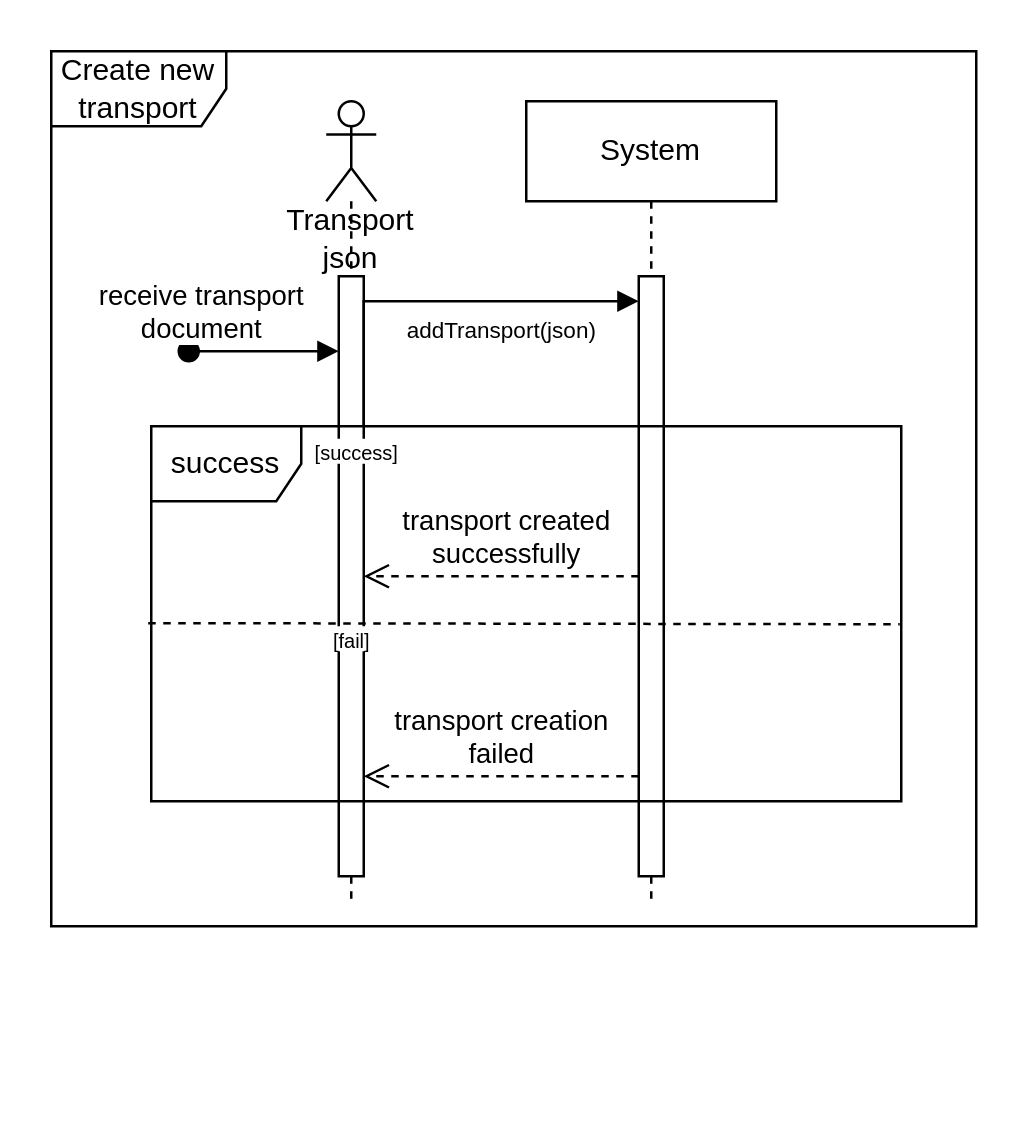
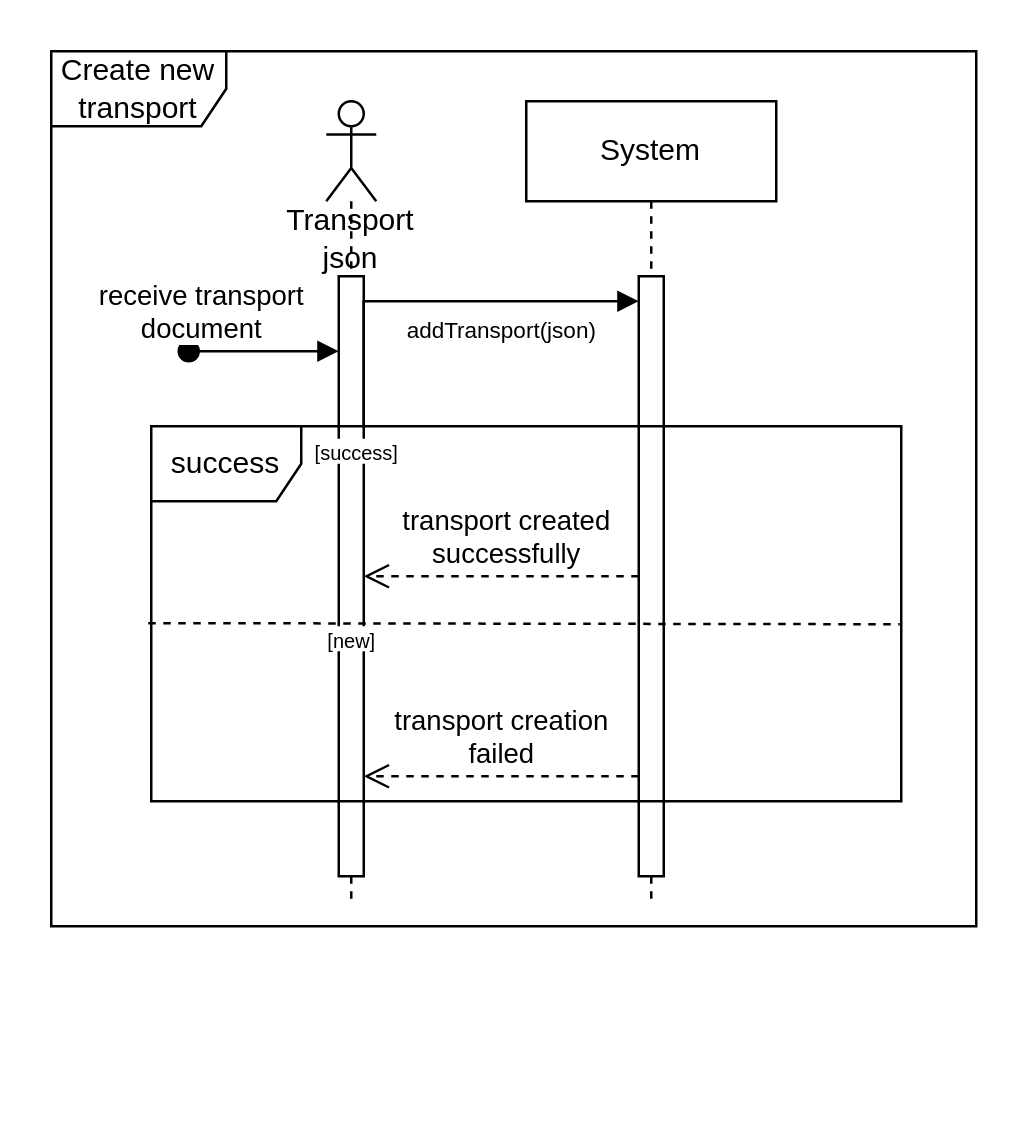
node "[fail]": label "[fail]" -> "[new]"
